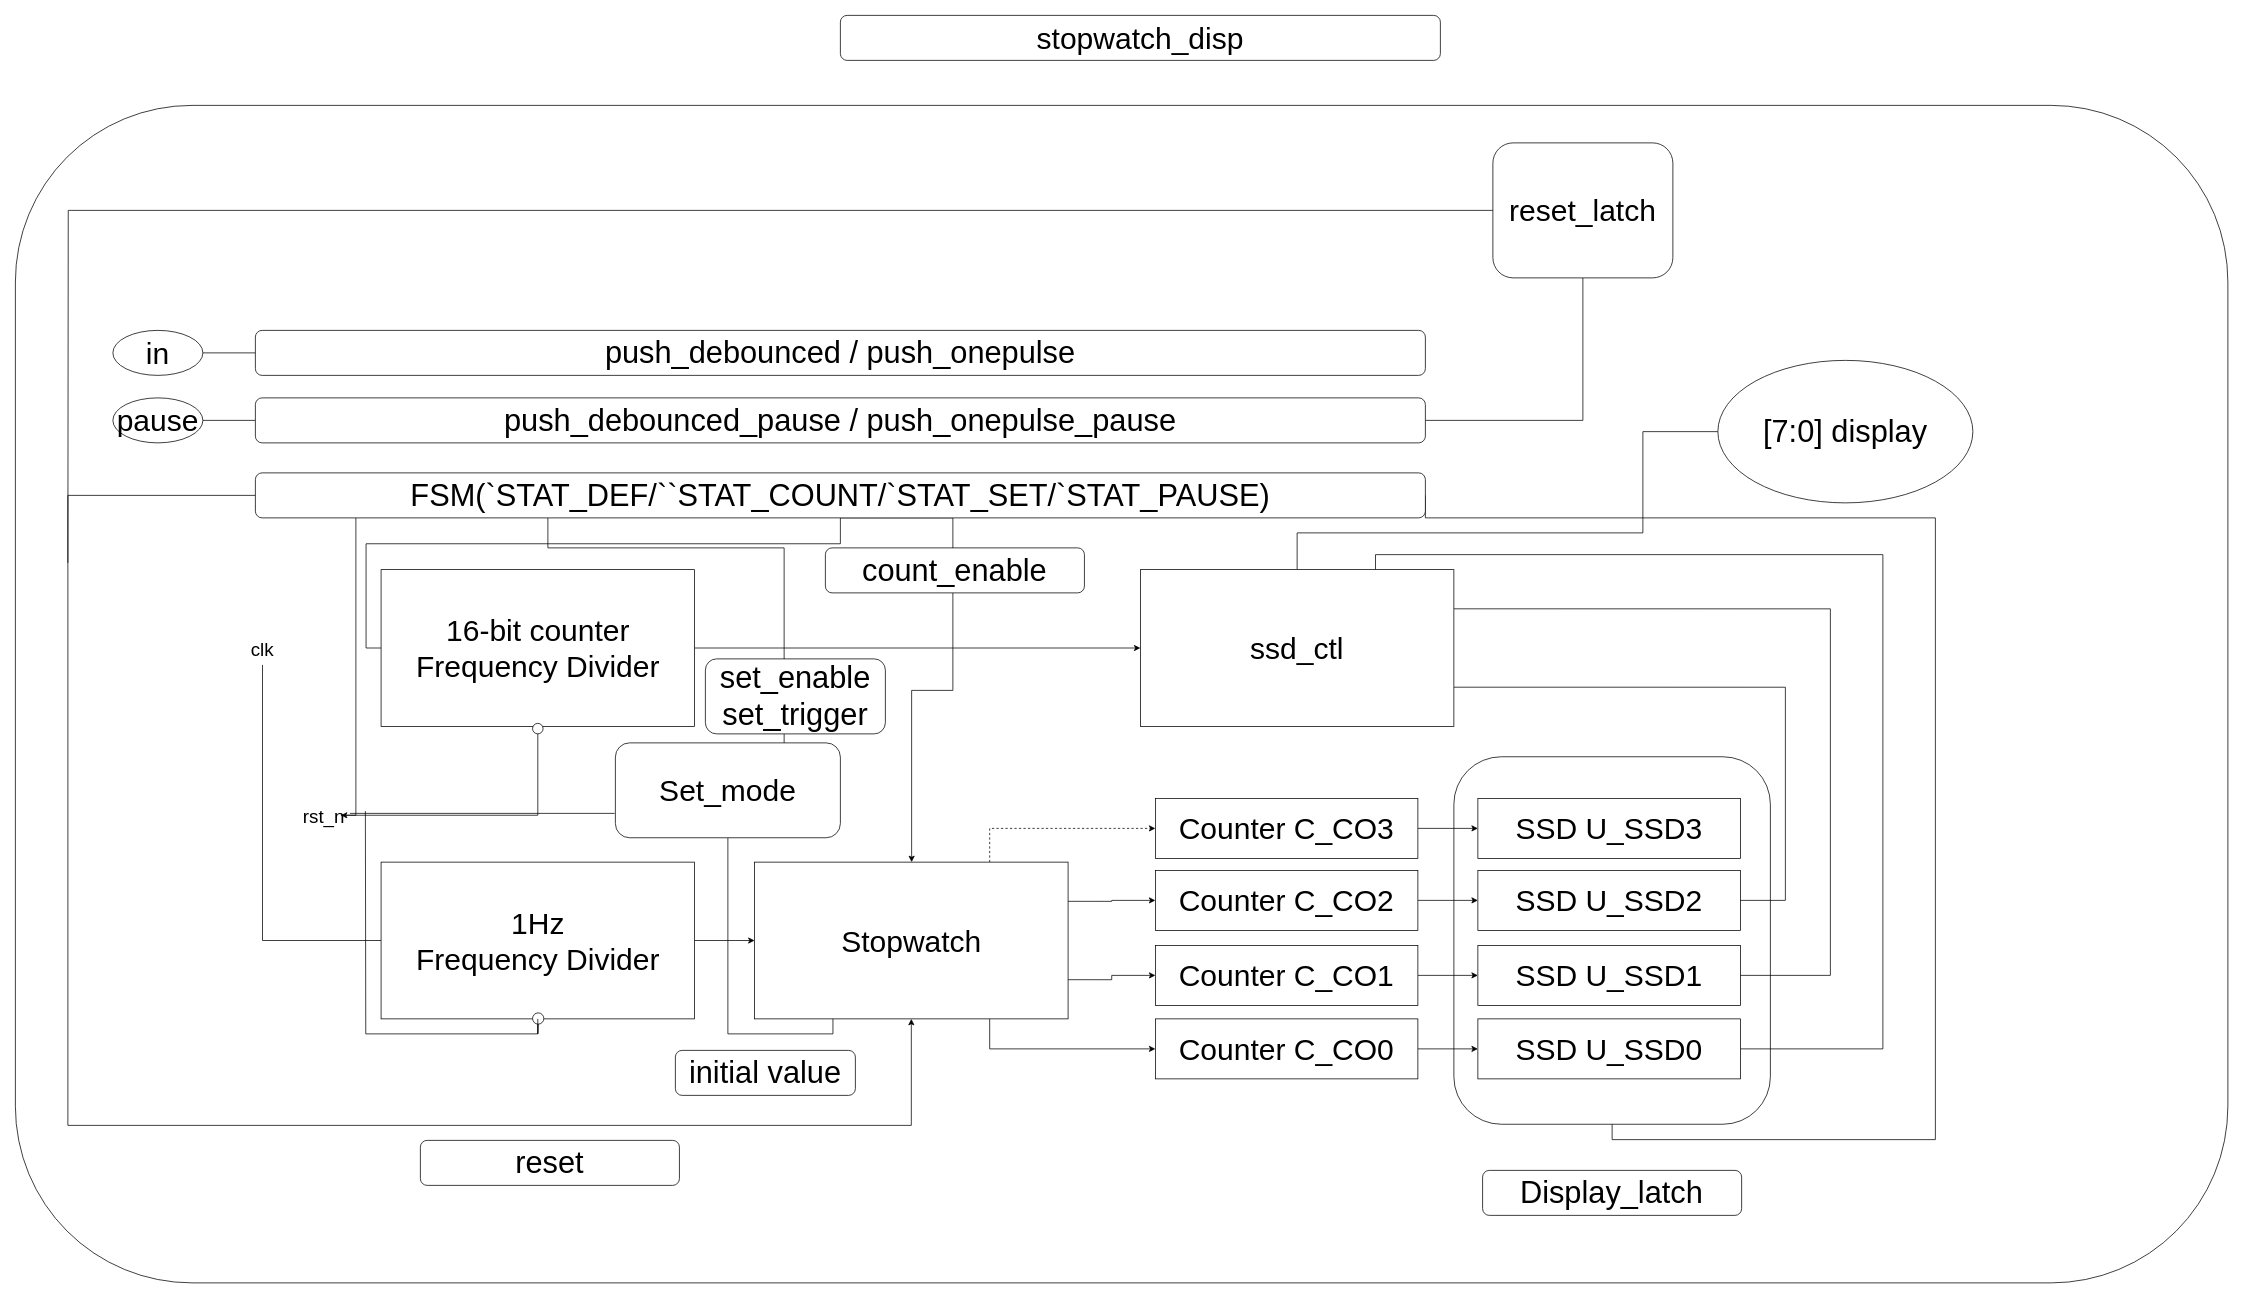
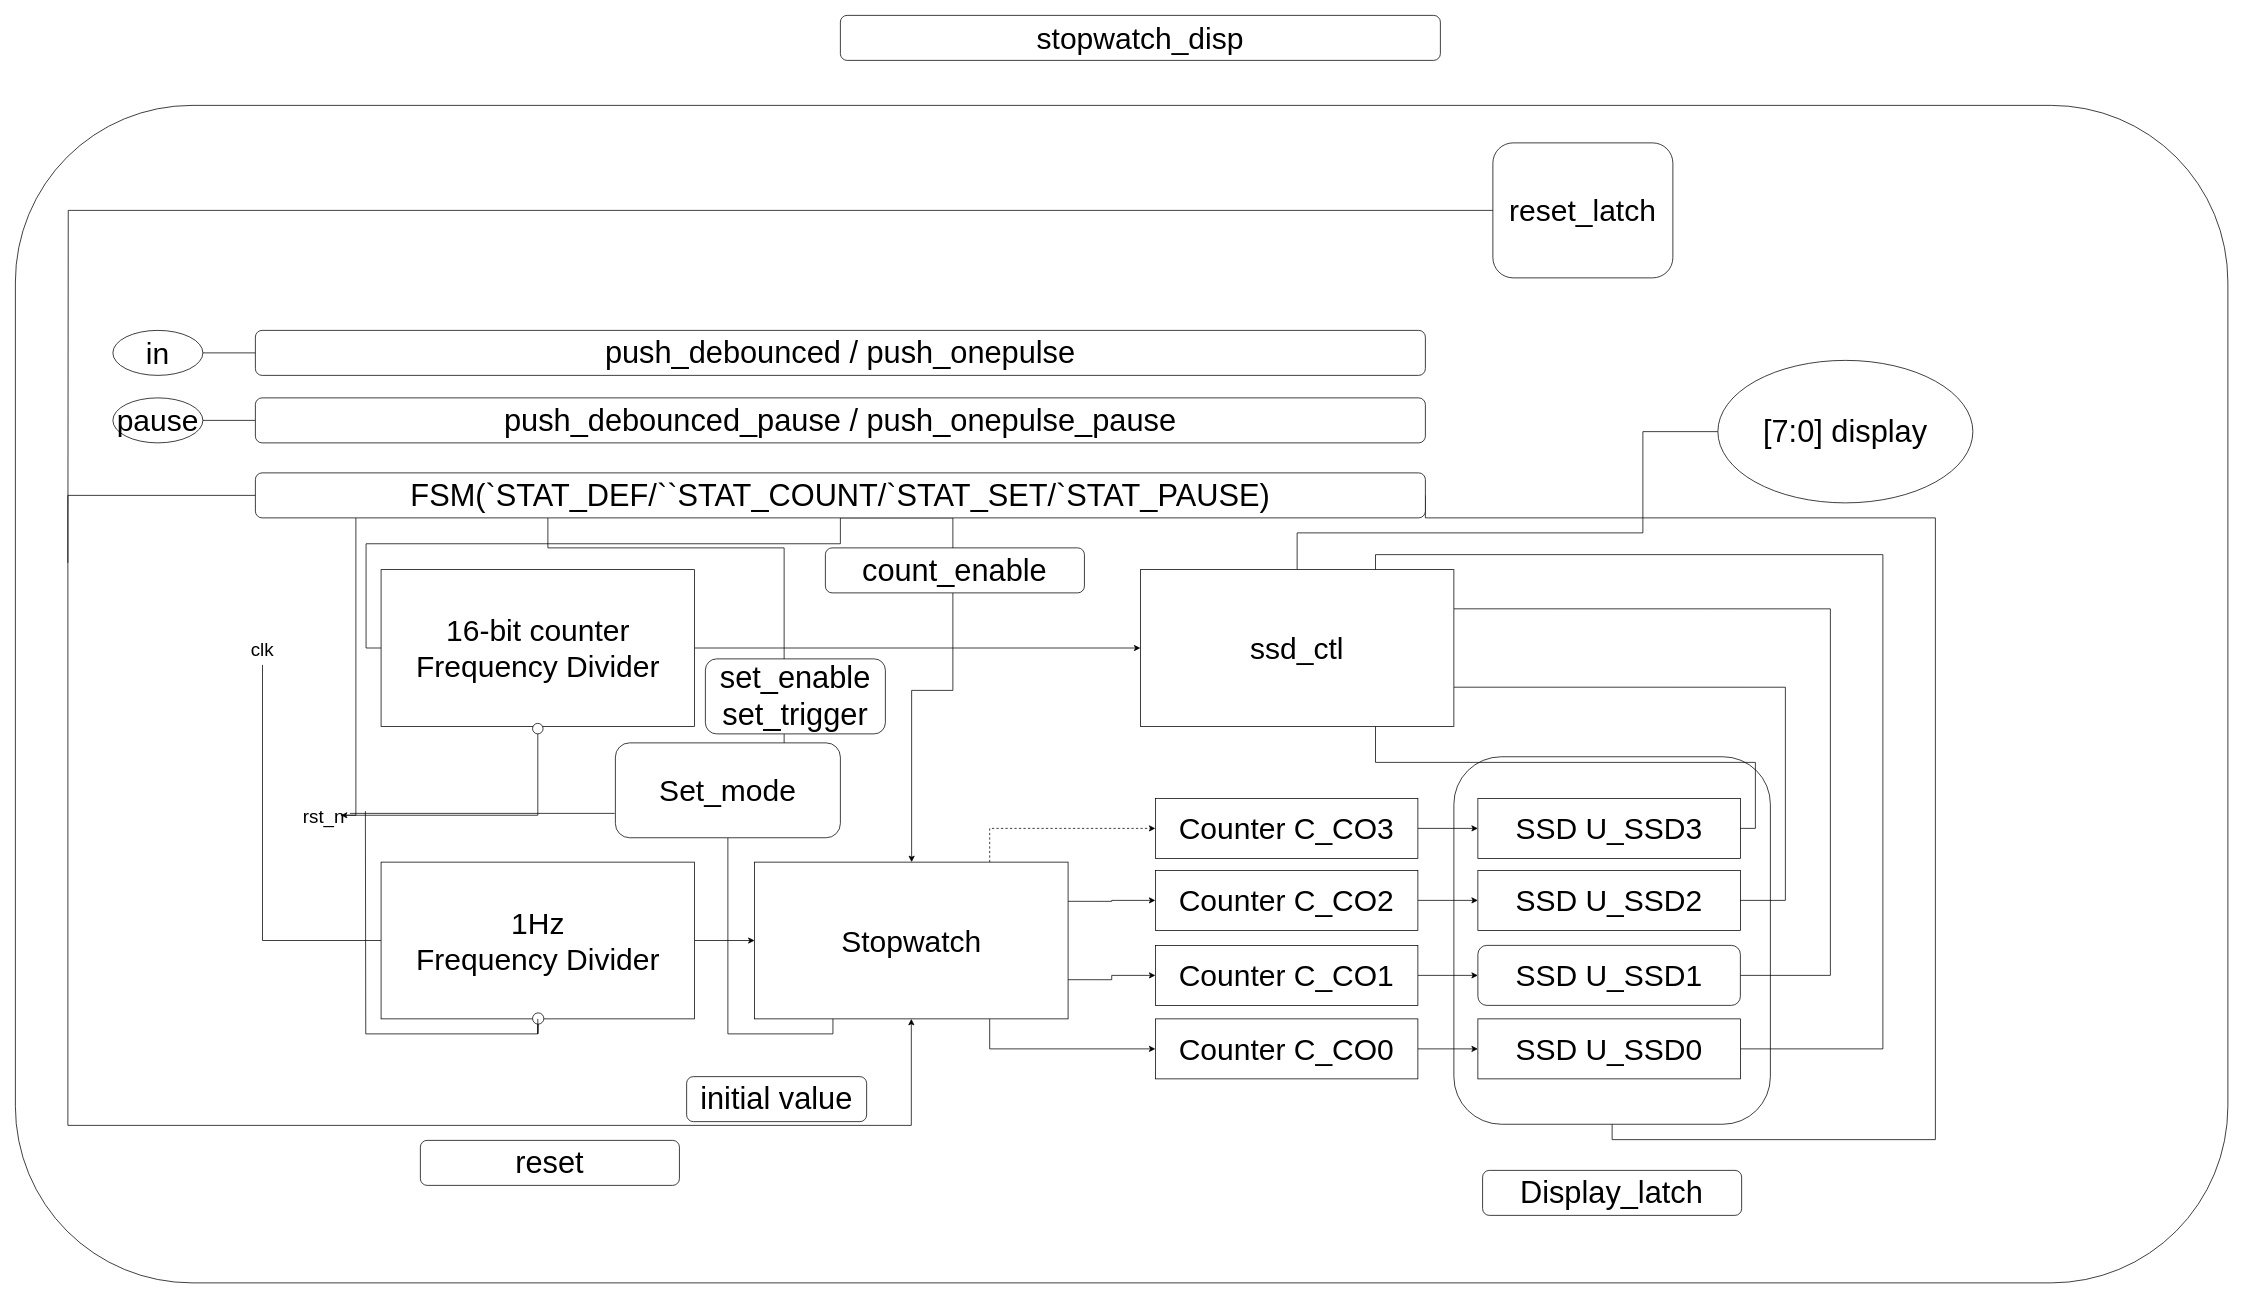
edge "reset_latch" -- "push_debounced_pause / push_onepulse_pause": removed
edge "ssd_ctl" -- "SSD U_SSD3": added
node "SSD U_SSD1": shape rectangle -> rounded rectangle
node "initial value": moved (765, 1073) -> (777, 1099)
